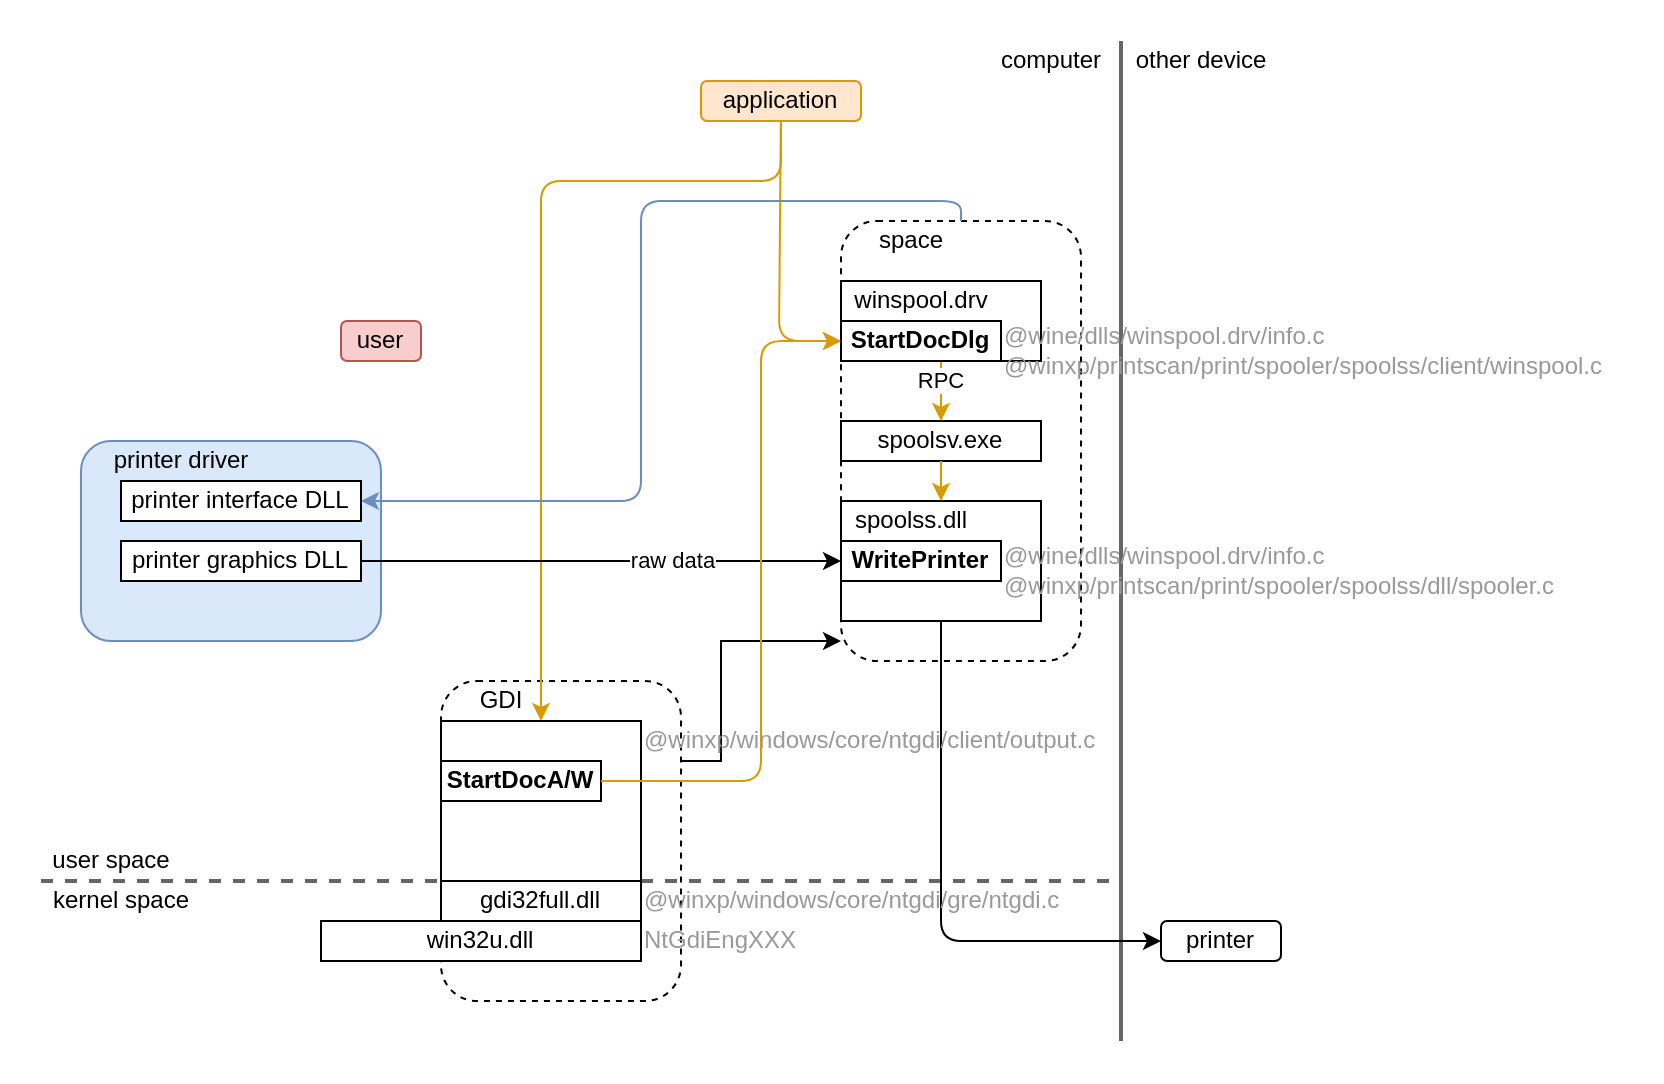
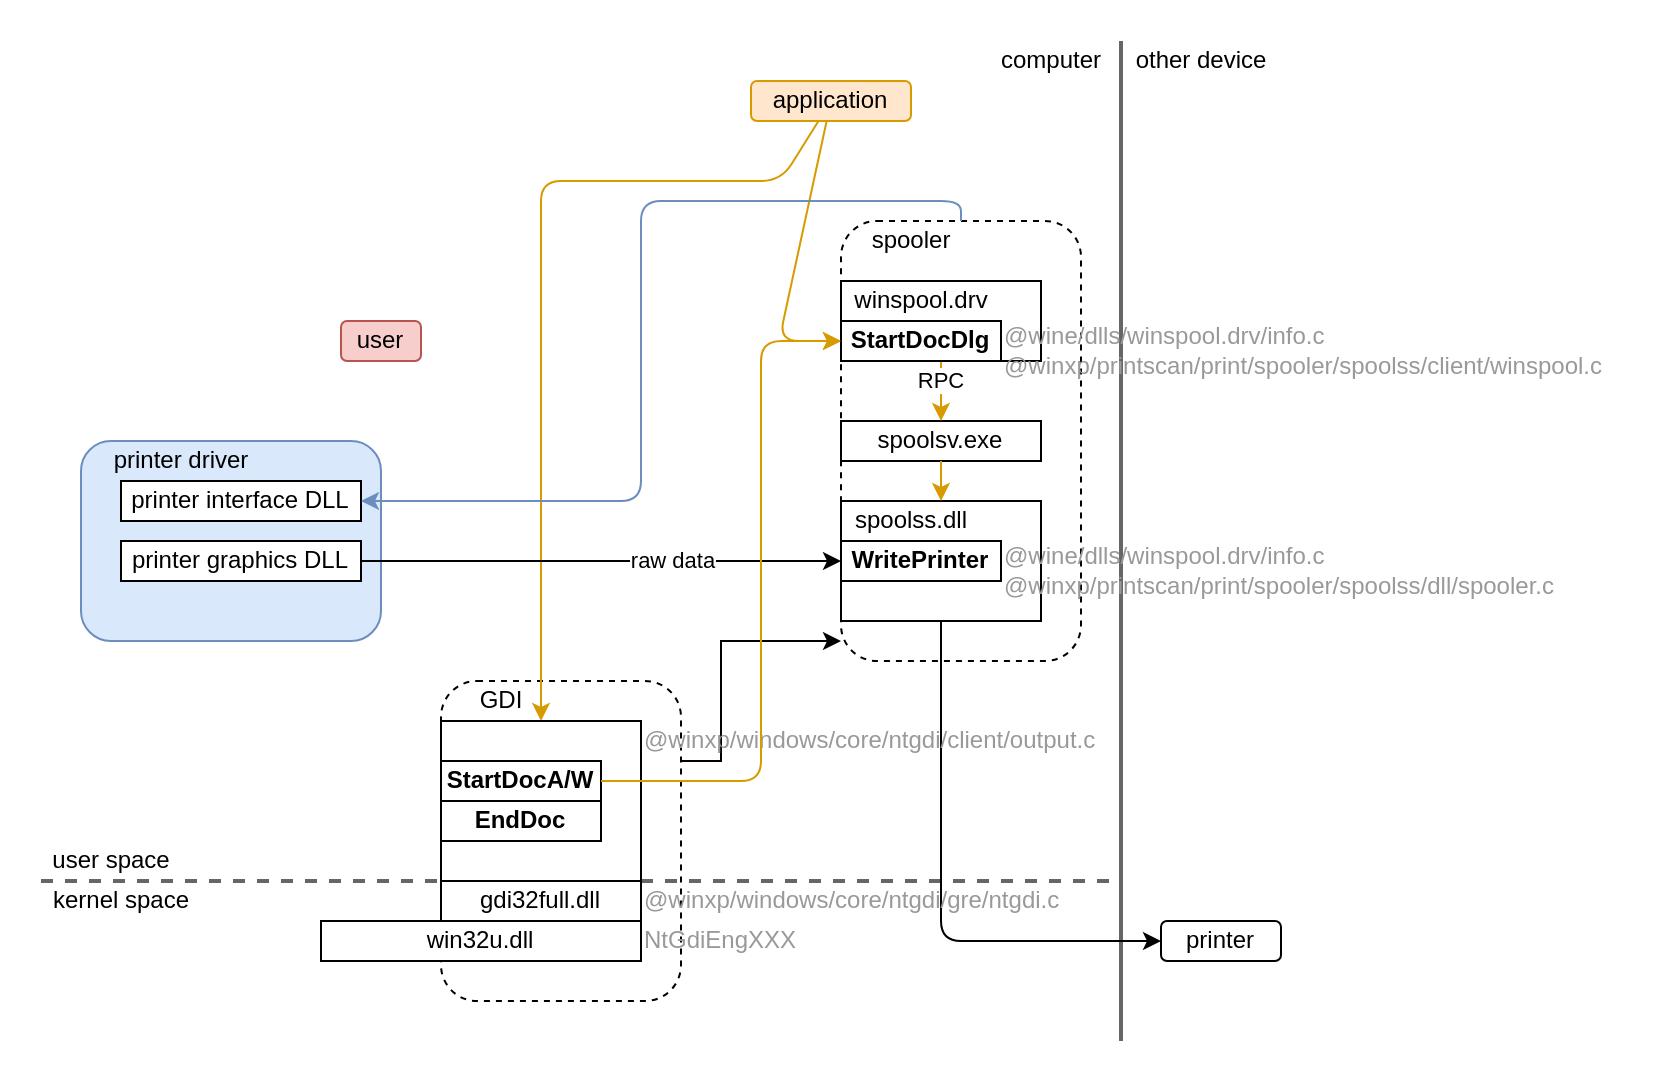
node "application": moved (781, 101) -> (831, 101)
node "space": label "space" -> "spooler"
node "EndDoc": added
